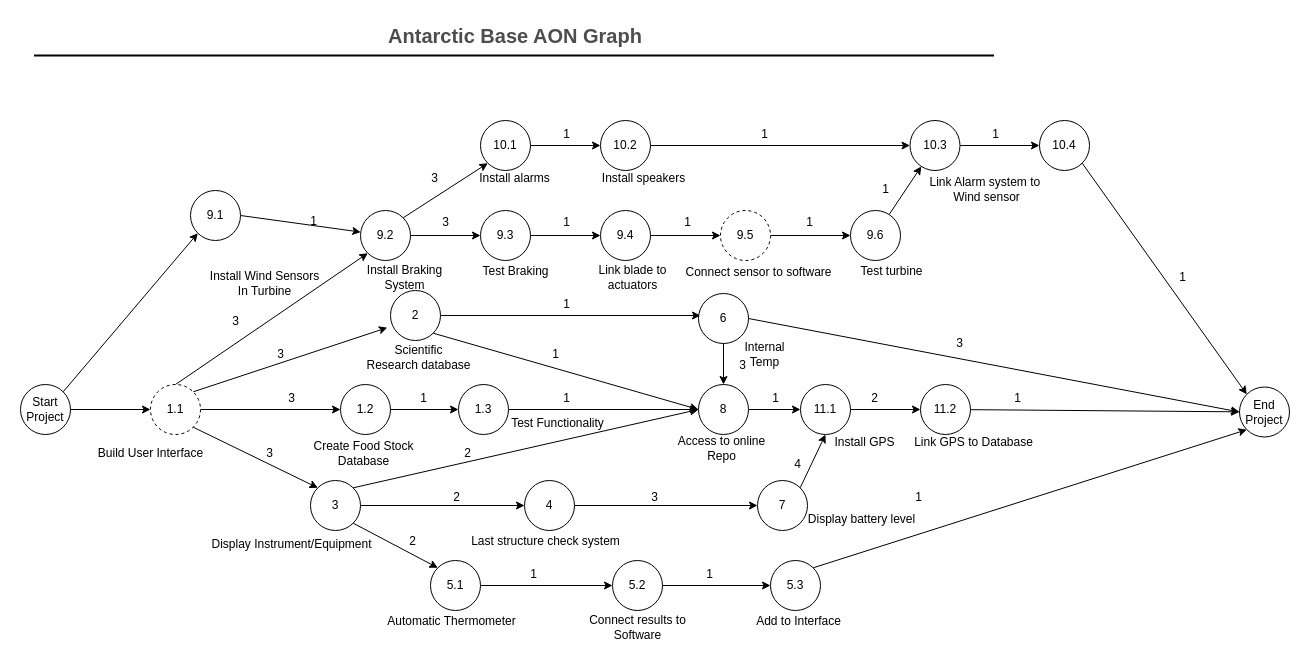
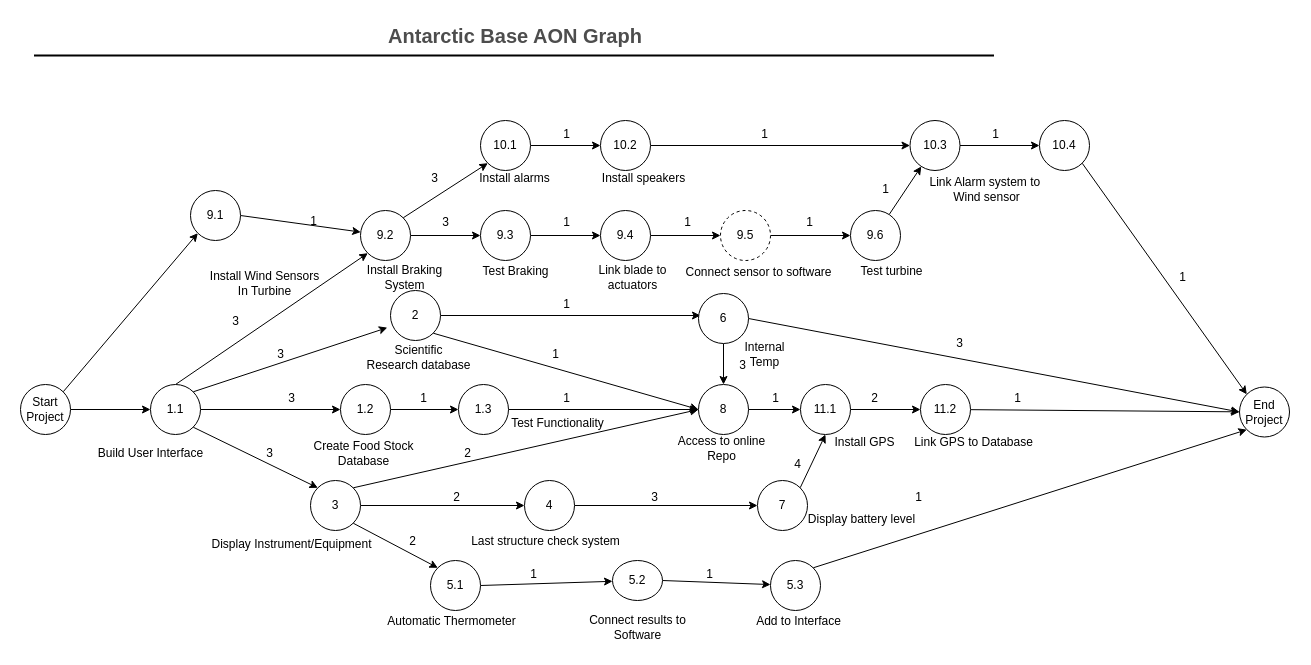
node "1.1": style dashed -> solid
node "5.2": size 50x50 -> 50x40
